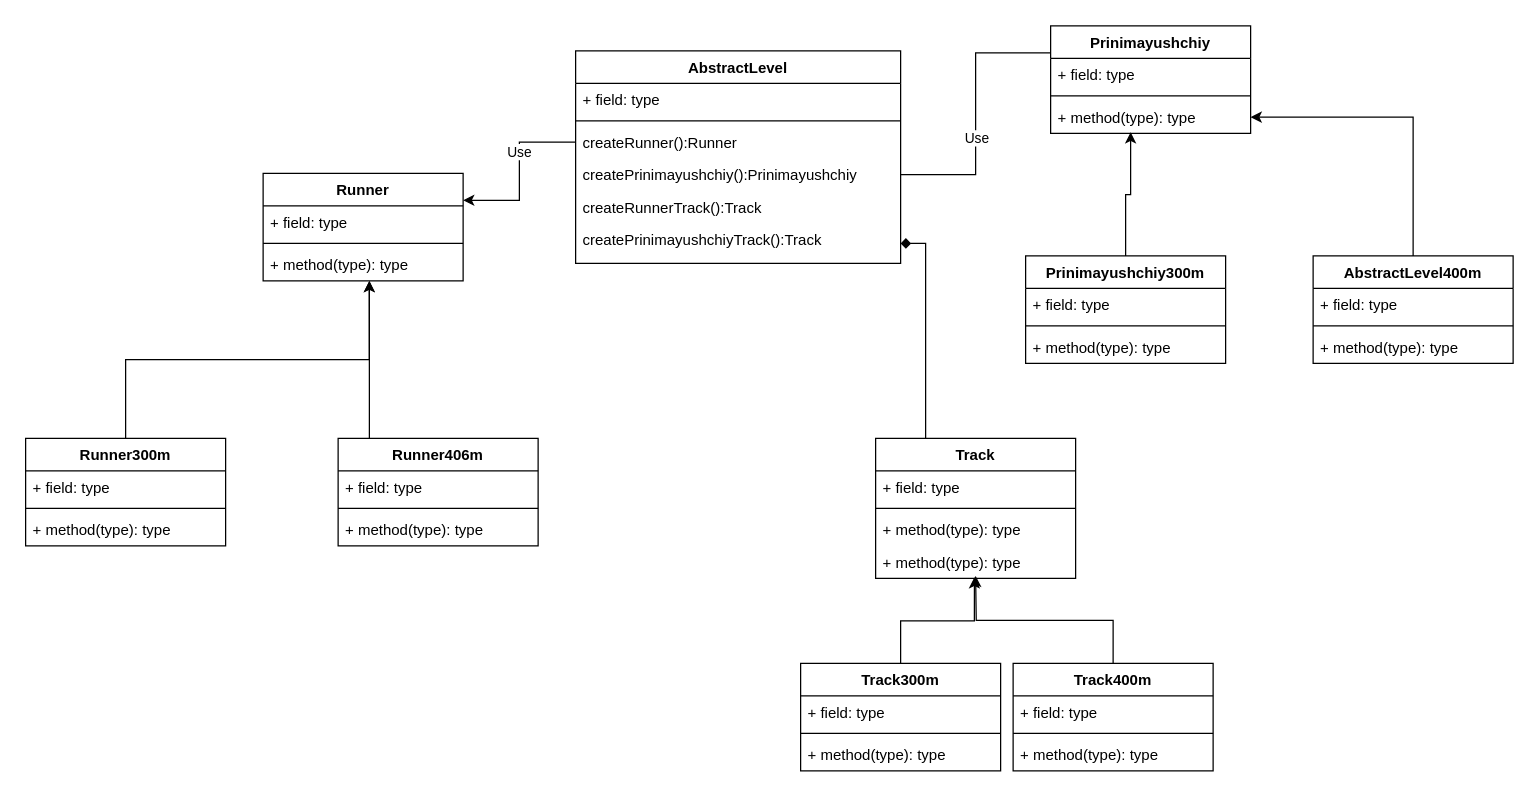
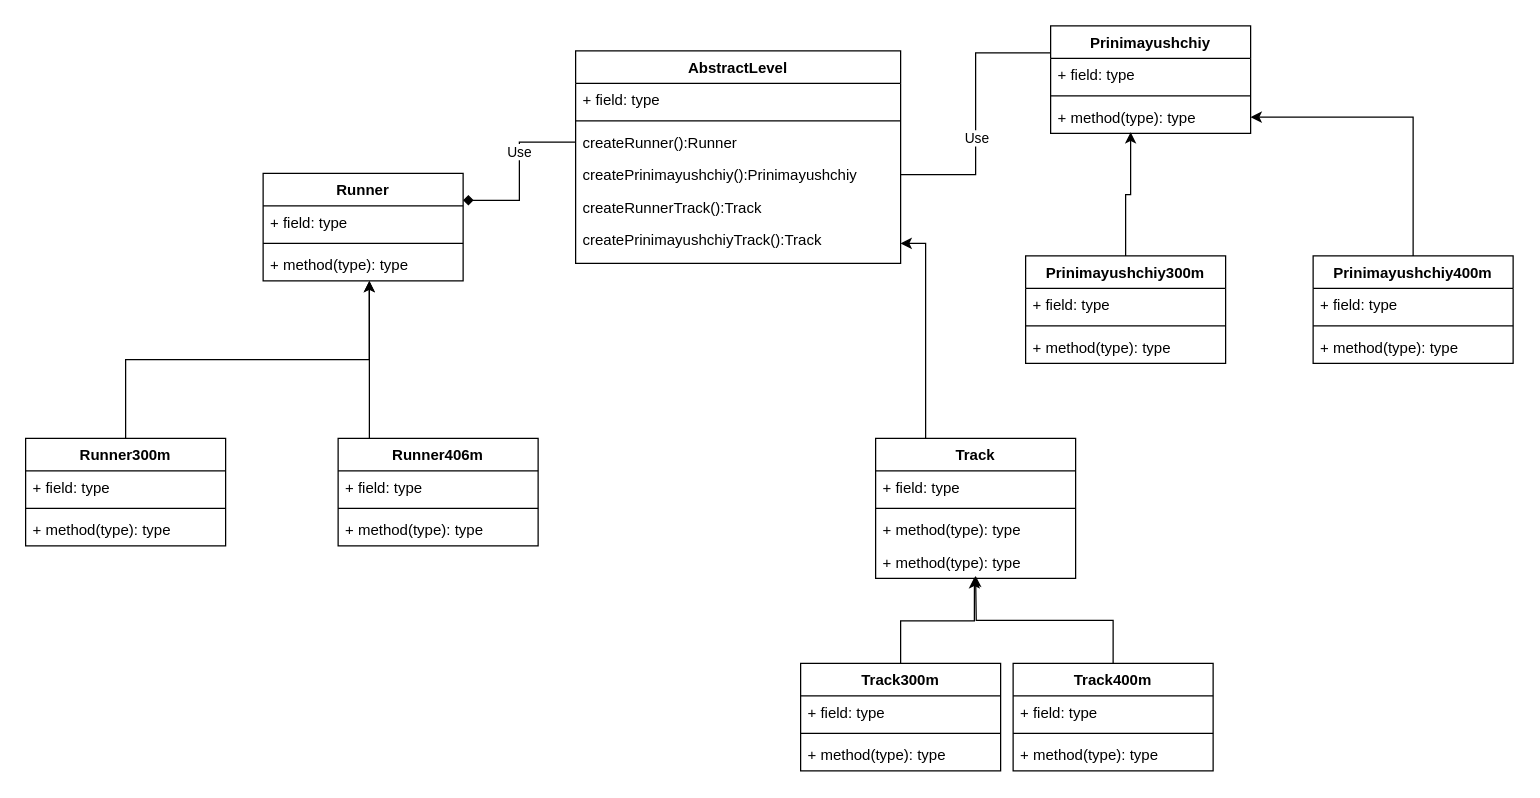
edge "createRunner():Runner" -> "Runner": arrowhead classic -> diamond
edge "Track" -> "createPrinimayushchiyTrack():Track": arrowhead diamond -> classic
node "AbstractLevel400m": label "AbstractLevel400m" -> "Prinimayushchiy400m"
